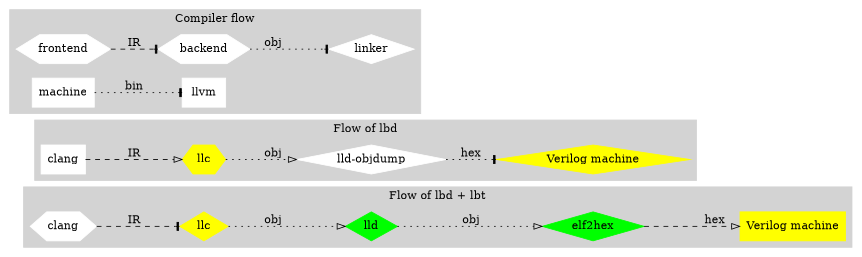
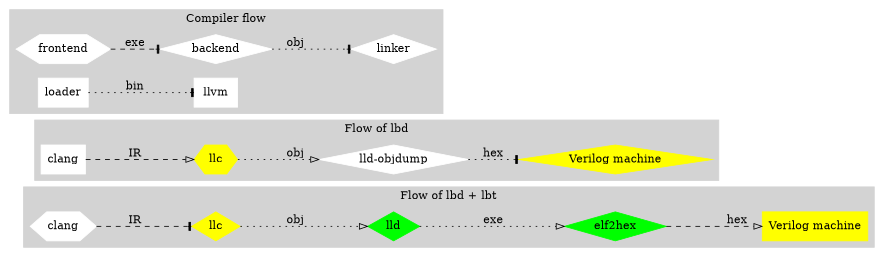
edge "frontend" -> "backend": label "IR" -> "exe"
node "backend": shape hexagon -> diamond
node "machine": label "machine" -> "loader"
edge "lld" -> "elf2hex": label "obj" -> "exe"
